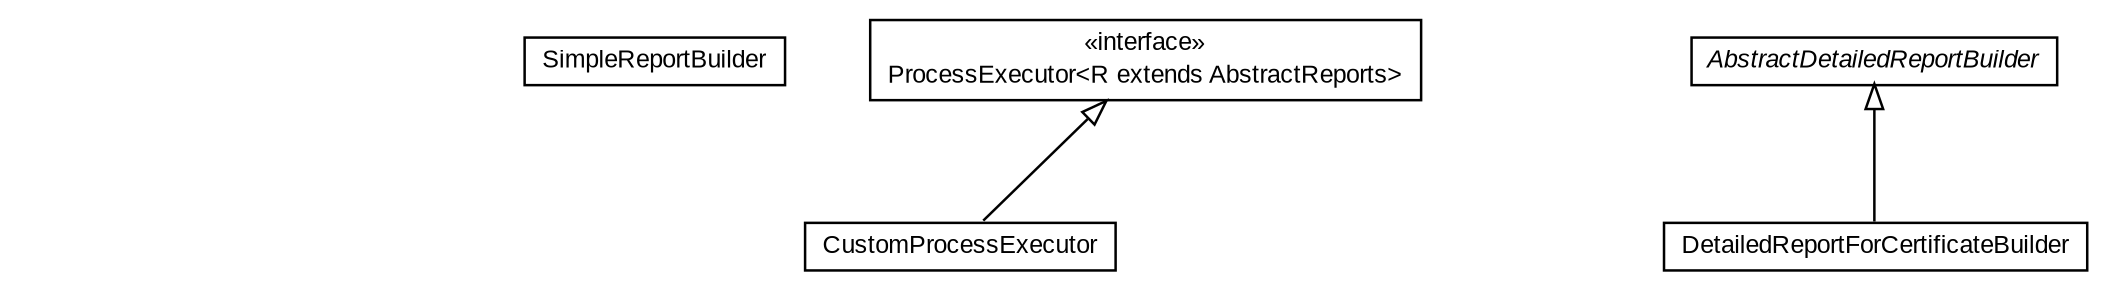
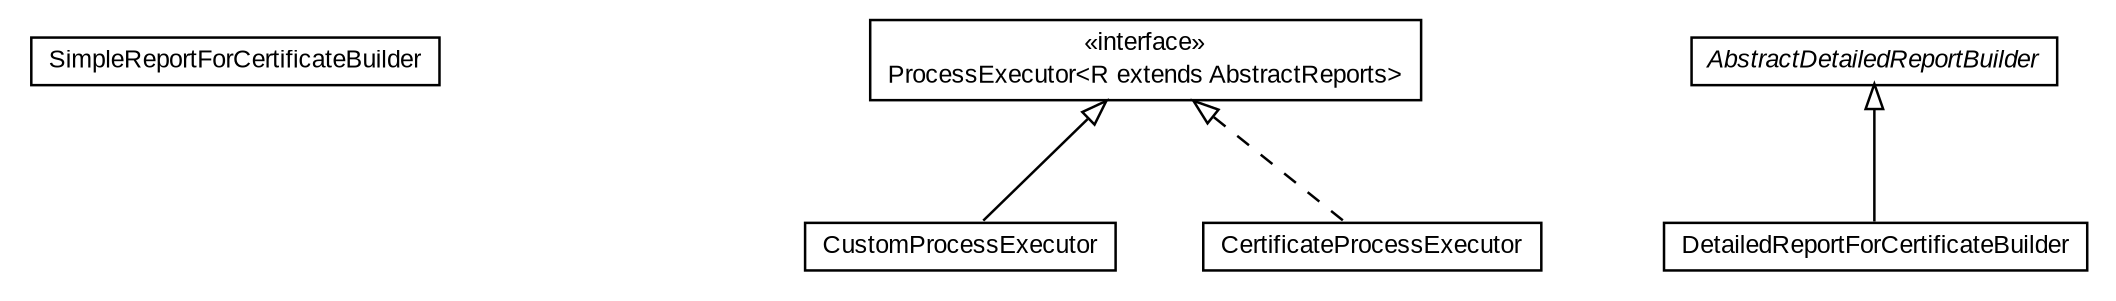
node "SimpleReportForCertificateBuilder": added
node "SimpleReportBuilder": removed
node "CertificateProcessExecutor": added
